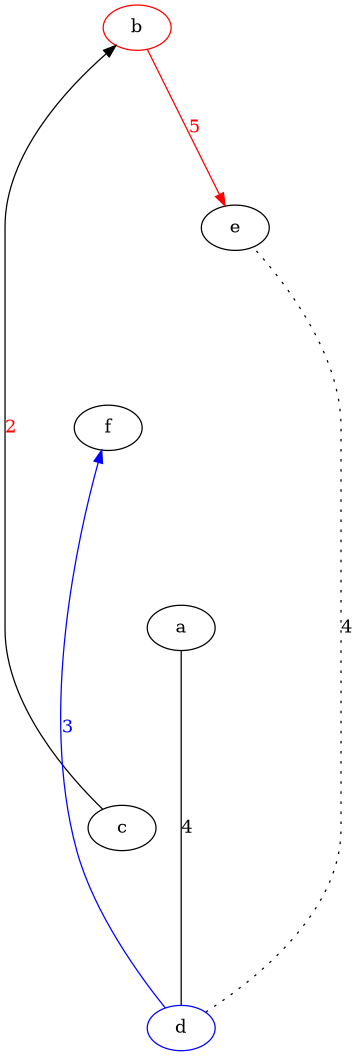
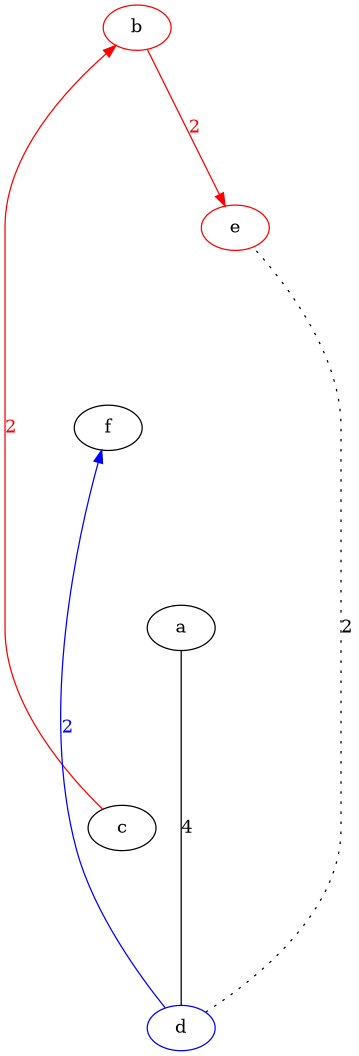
edge "b" -> "e": label "5" -> "2"
node "e": color black -> red
edge "c" -> "b": color black -> red
edge "e" -- "d": label "4" -> "2"
edge "d" -> "f": label "3" -> "2"
